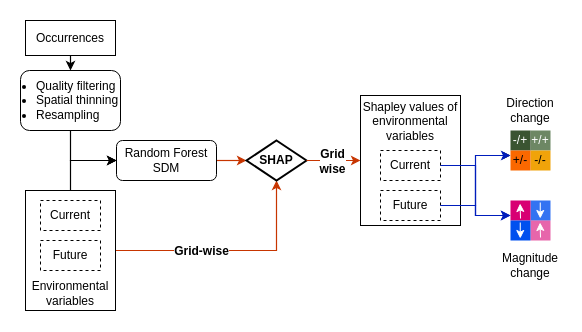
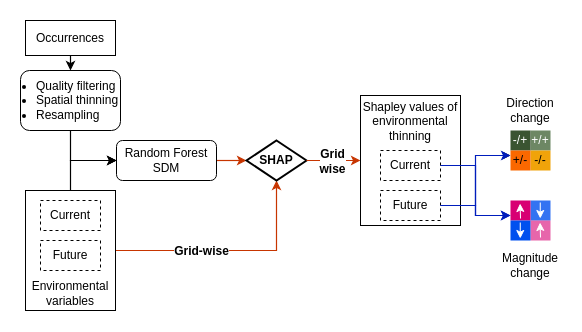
node "Shapley values of environmental variables": label "Shapley values of environmental variables" -> "Shapley values of environmental thinning"
